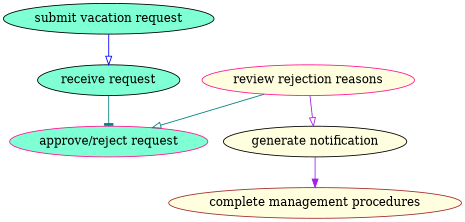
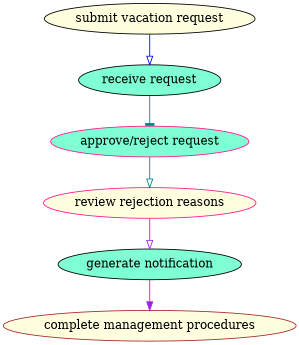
node "submit vacation request": fillcolor aquamarine -> lightyellow
edge "review rejection reasons" -> "approve/reject request": reversed
node "generate notification": fillcolor lightyellow -> aquamarine
